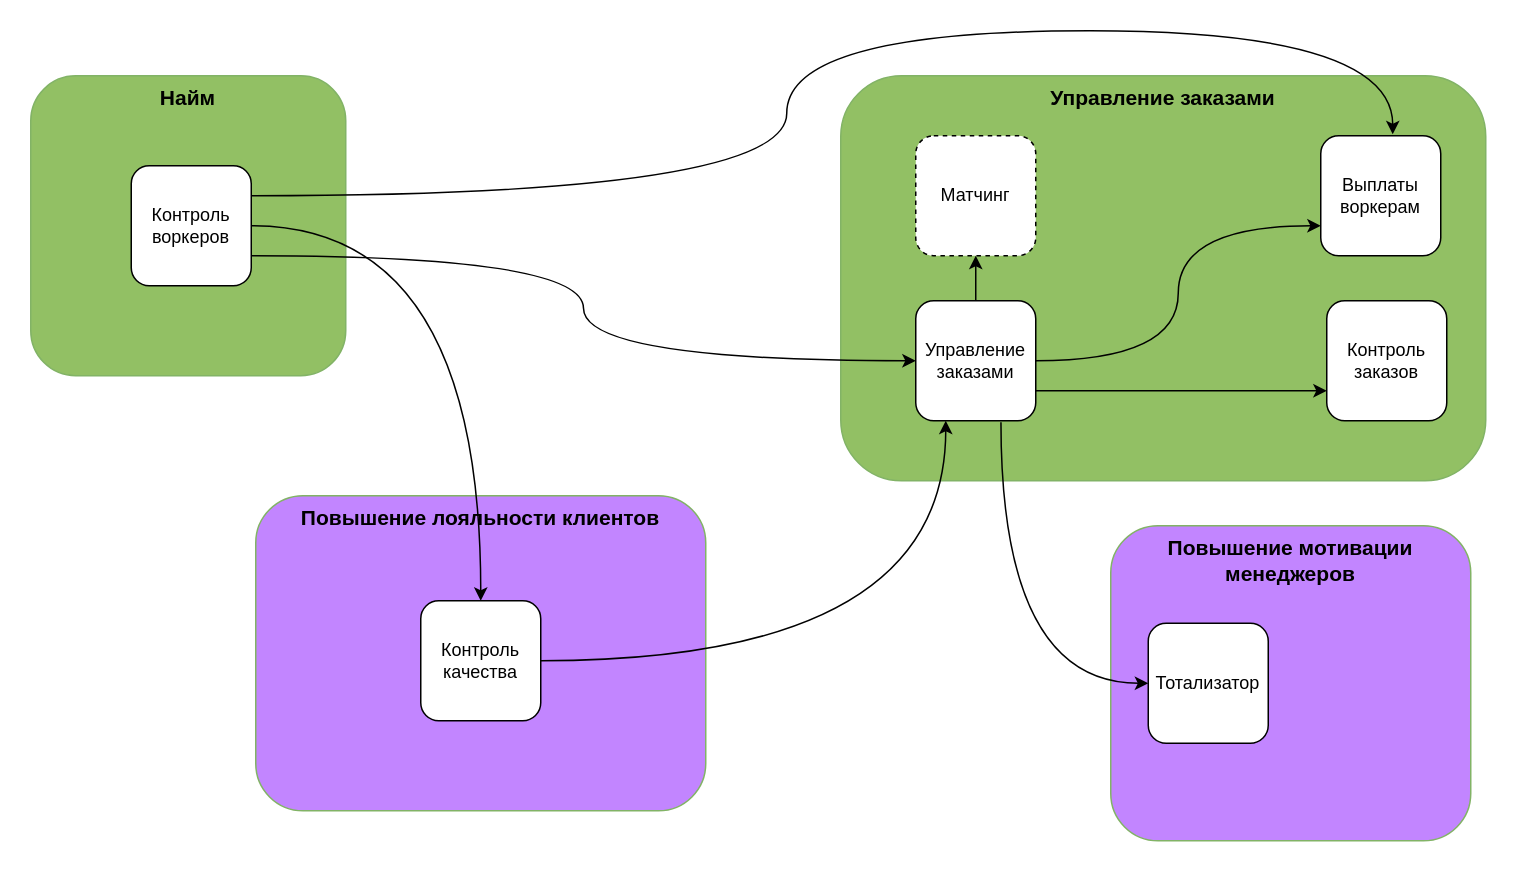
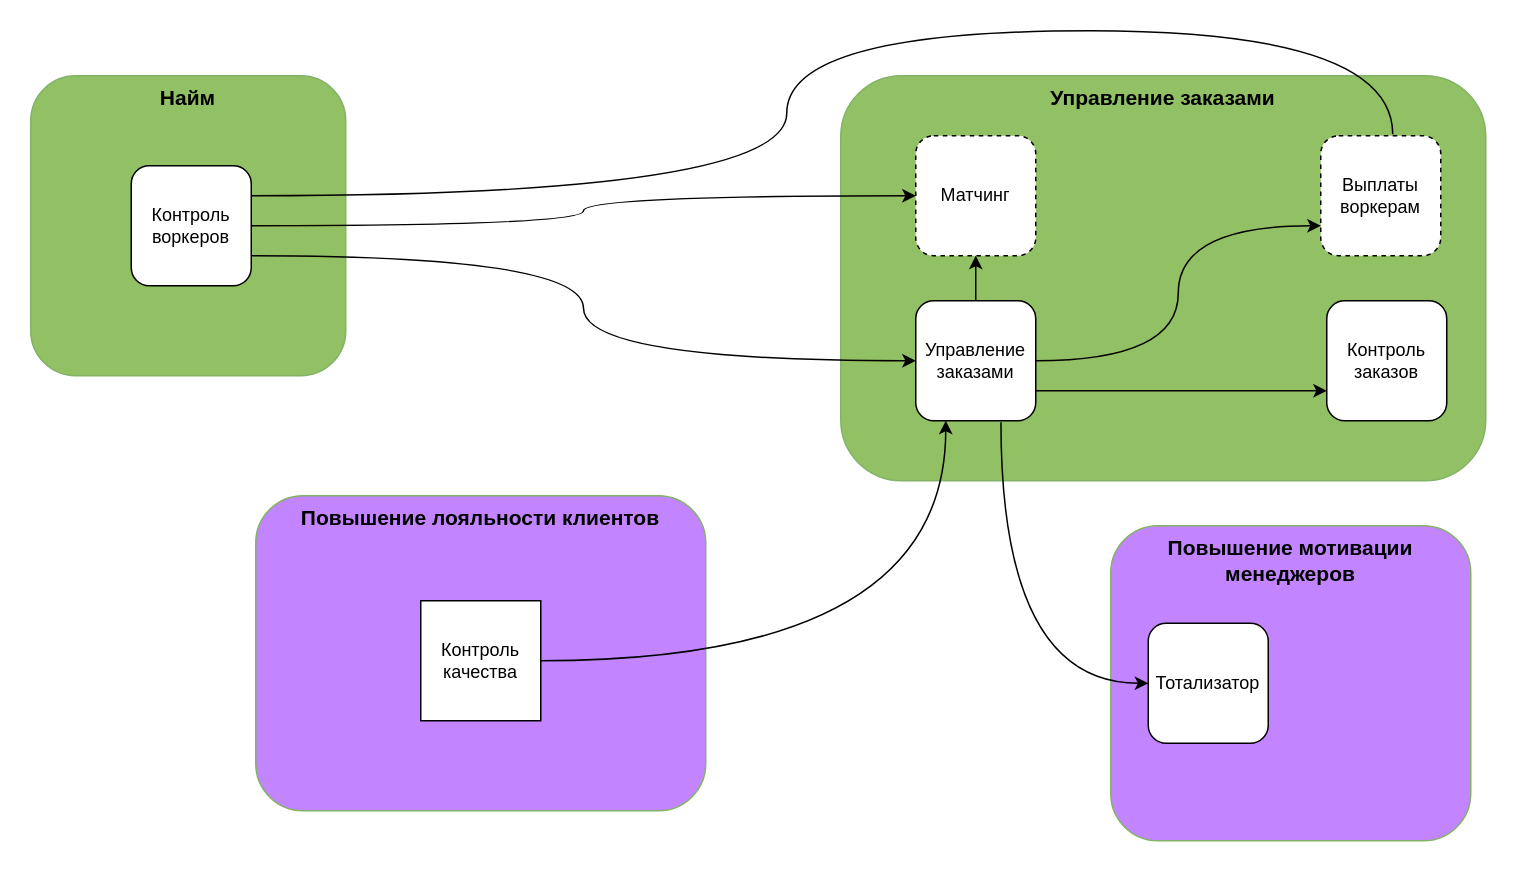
edge "Контроль воркеров" -> "Выплаты воркерам": arrowhead classic -> none
node "Выплаты воркерам": style solid -> dashed
edge "Контроль воркеров" -> "Контроль качества": now "Контроль воркеров" -> "Матчинг"
node "Контроль качества": shape rounded rectangle -> rectangle
